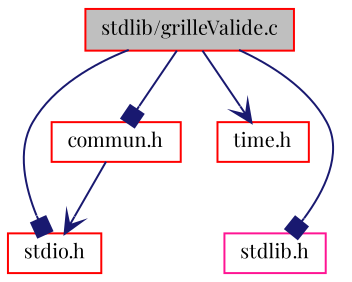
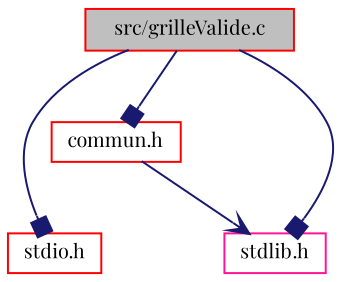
node "stdlib/grilleValide.c": label "stdlib/grilleValide.c" -> "src/grilleValide.c"
node "time.h": removed
edge "commun.h" -> "stdio.h": now "commun.h" -> "stdlib.h"
